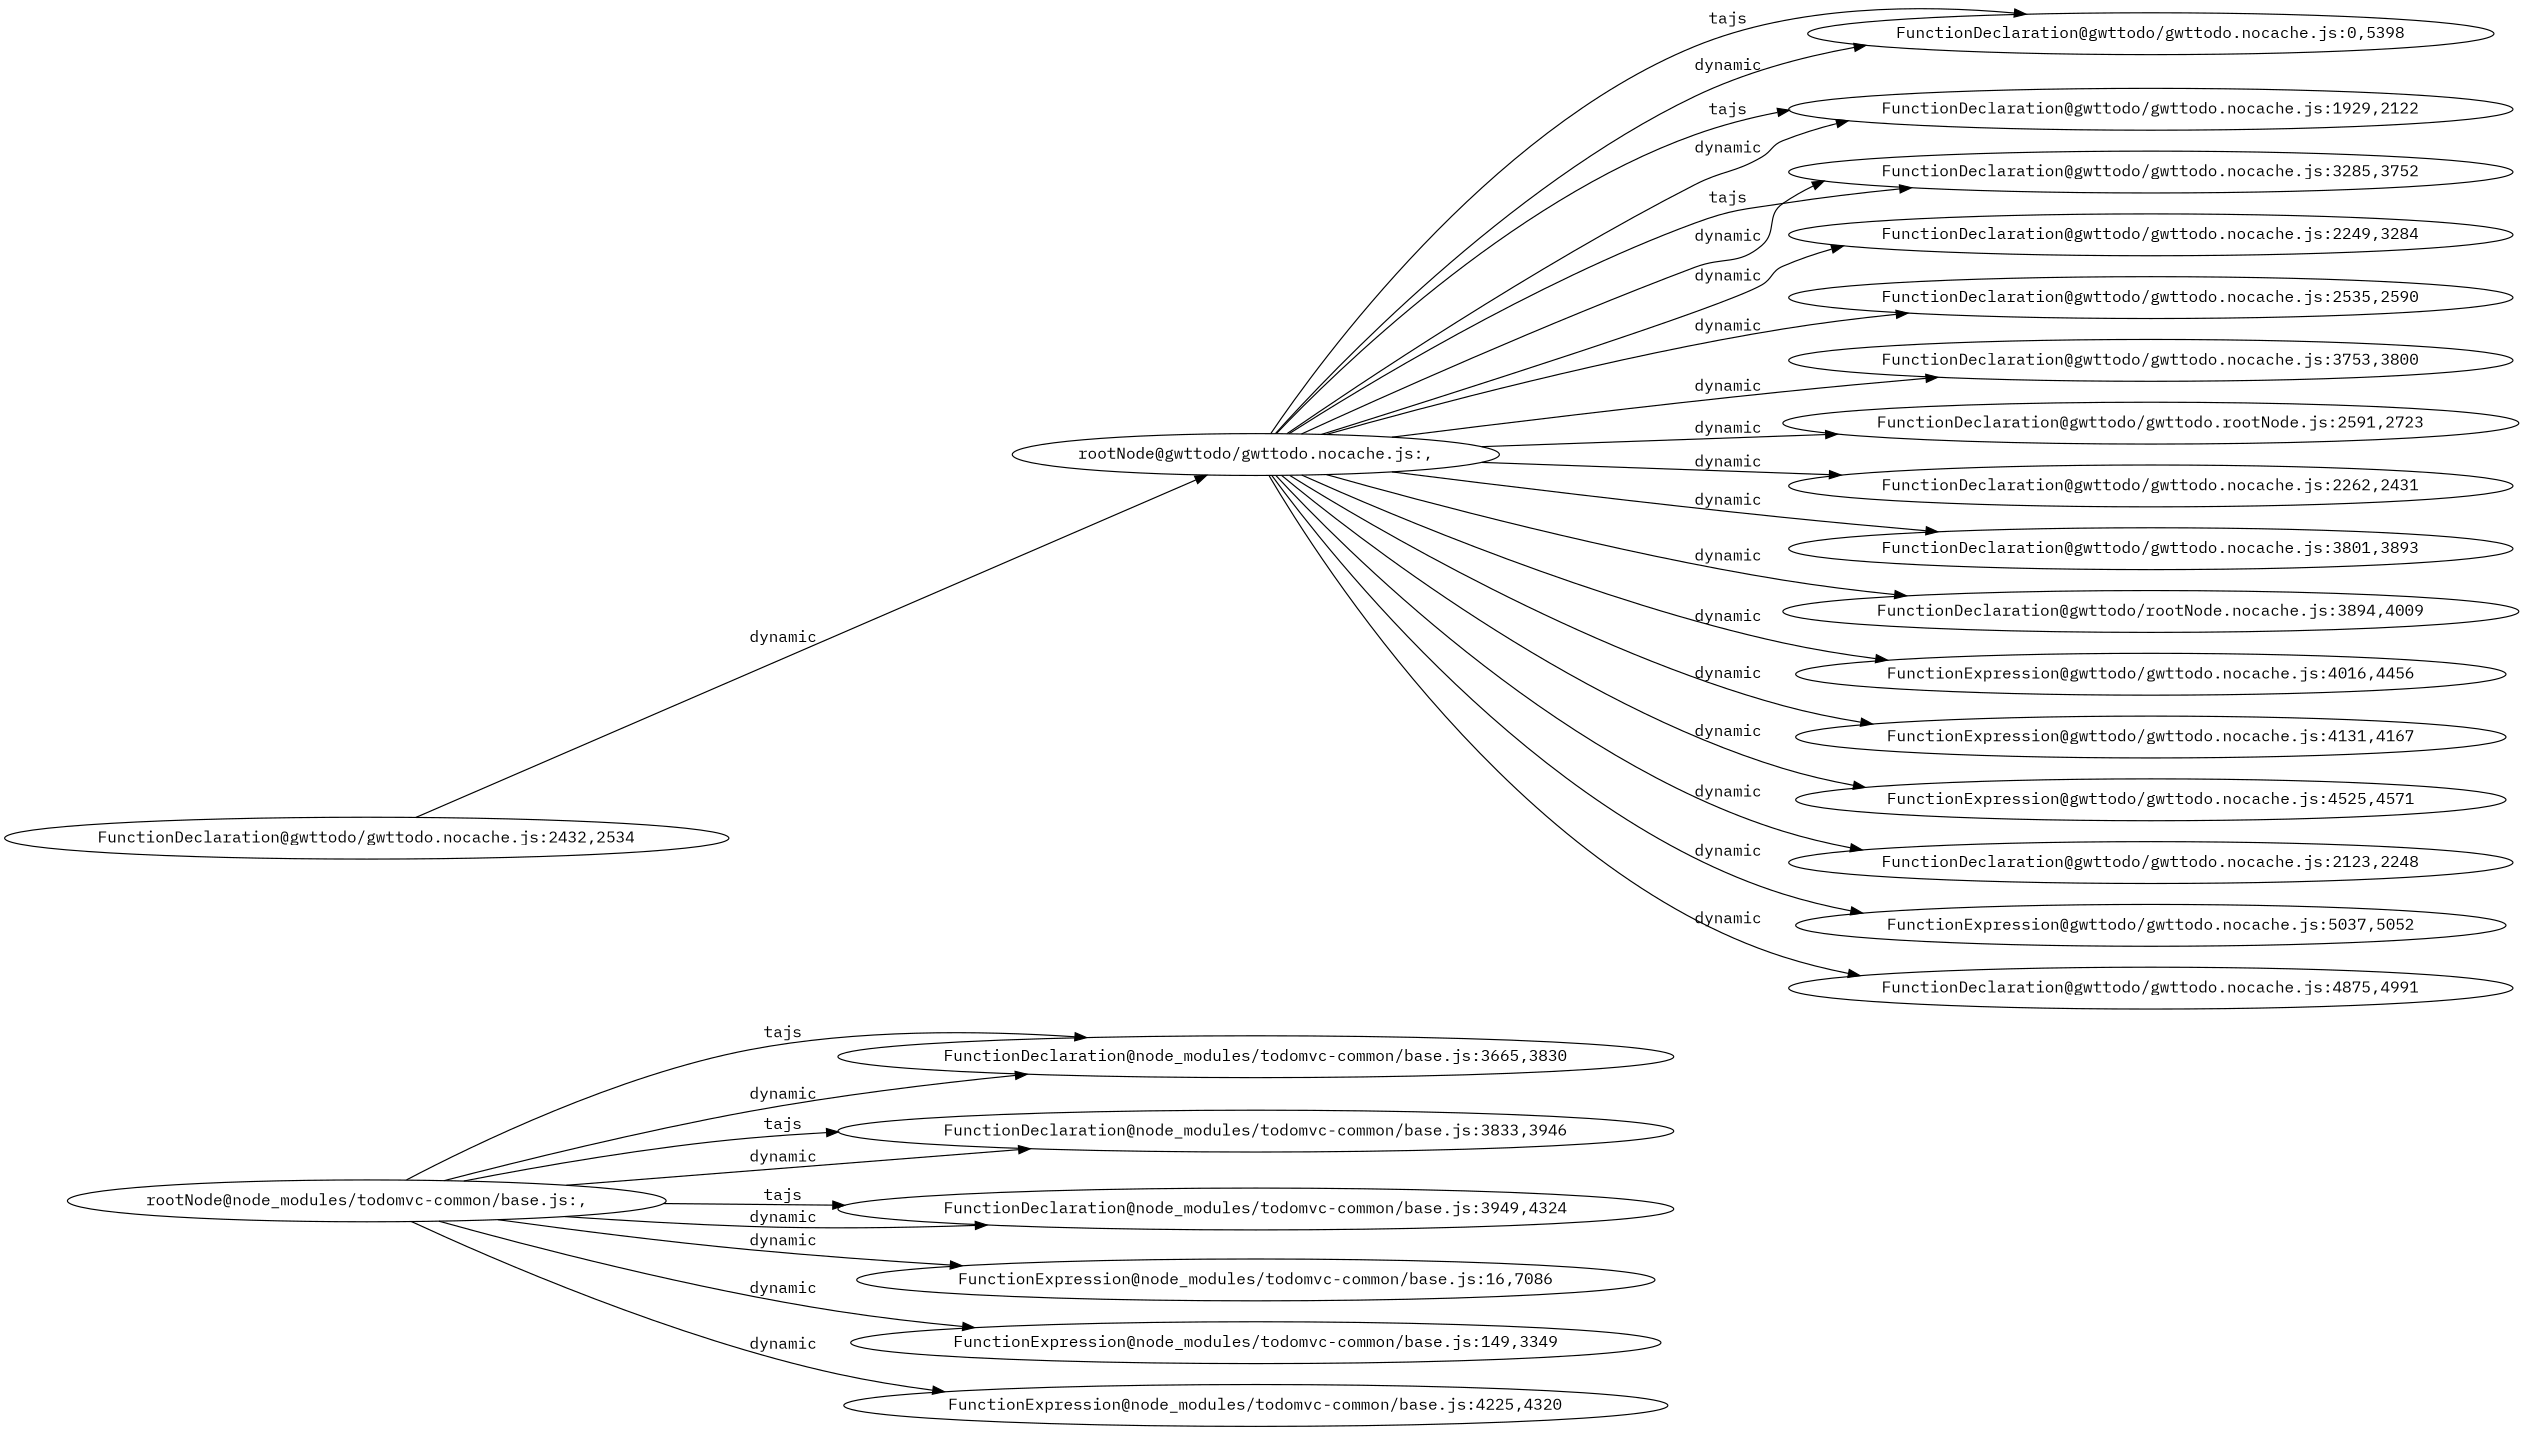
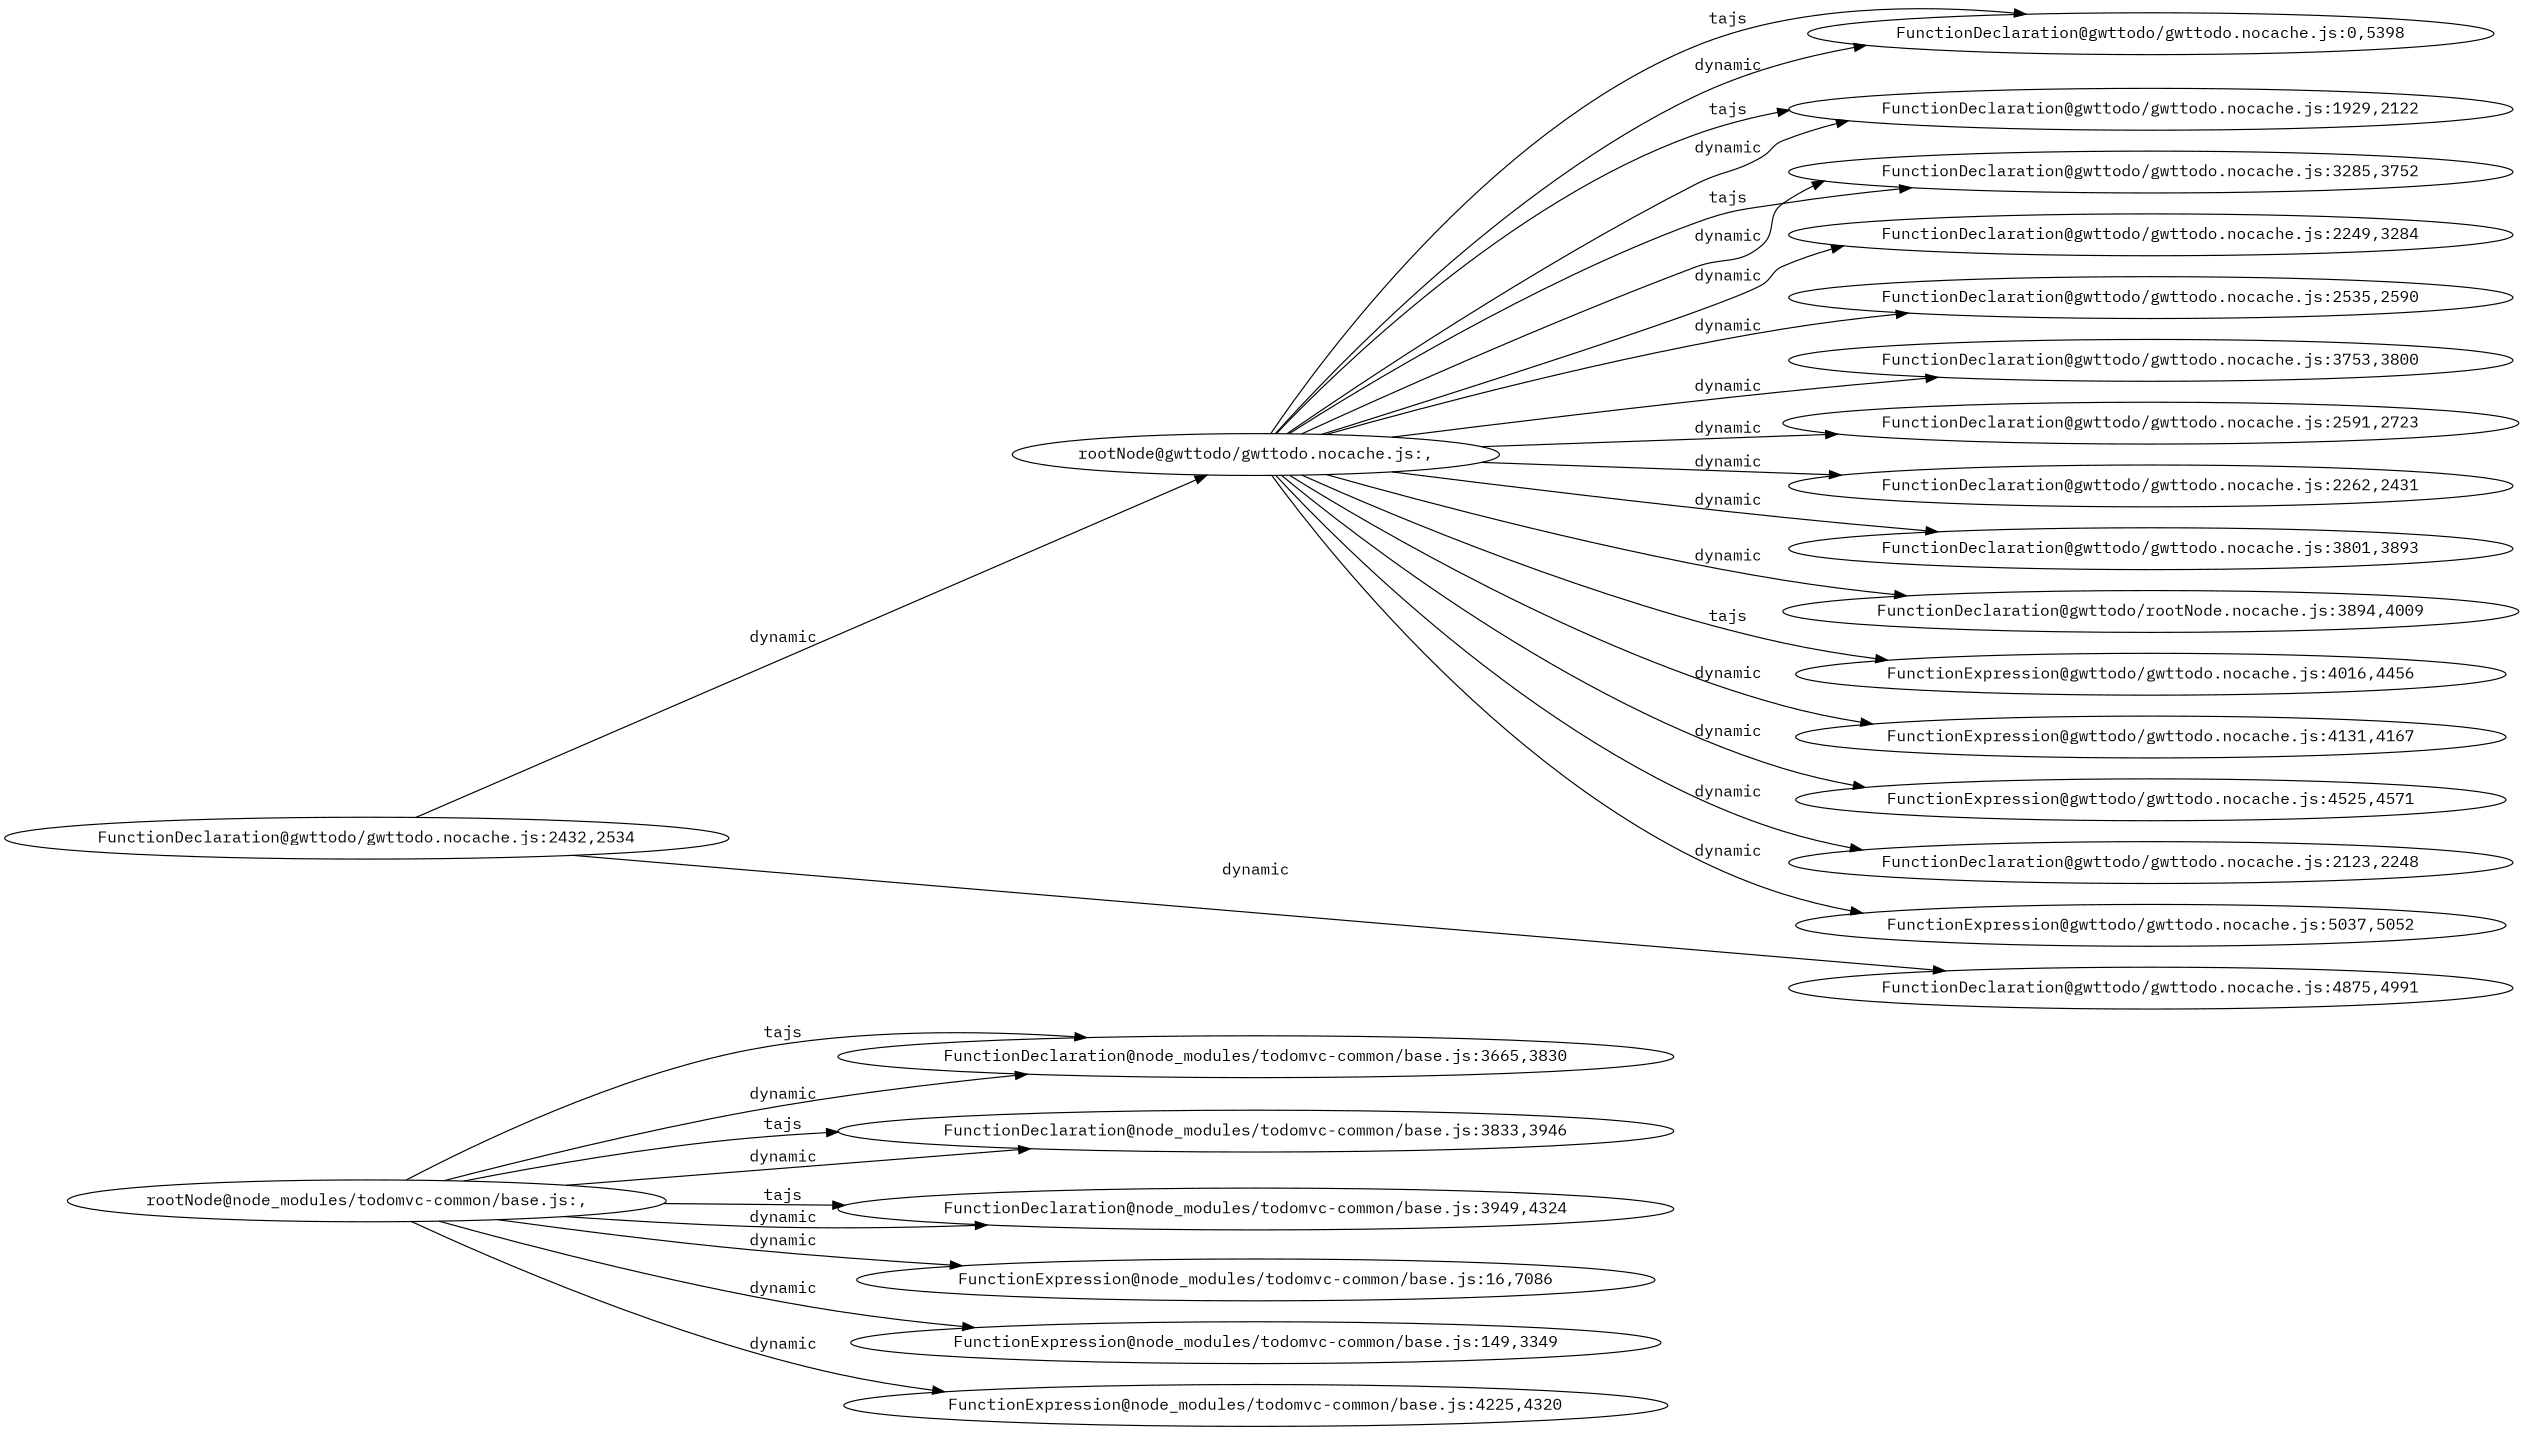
node "FunctionDeclaration@gwttodo/gwttodo.rootNode.js:2591,2723": label "FunctionDeclaration@gwttodo/gwttodo.rootNode.js:2591,2723" -> "FunctionDeclaration@gwttodo/gwttodo.nocache.js:2591,2723"
edge "rootNode@gwttodo/gwttodo.nocache.js:," -> "FunctionExpression@gwttodo/gwttodo.nocache.js:4016,4456": label "dynamic" -> "tajs"
edge "rootNode@gwttodo/gwttodo.nocache.js:," -> "FunctionDeclaration@gwttodo/gwttodo.nocache.js:4875,4991": now "FunctionDeclaration@gwttodo/gwttodo.nocache.js:2432,2534" -> "FunctionDeclaration@gwttodo/gwttodo.nocache.js:4875,4991"
